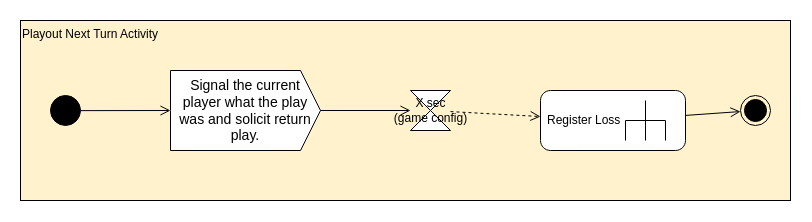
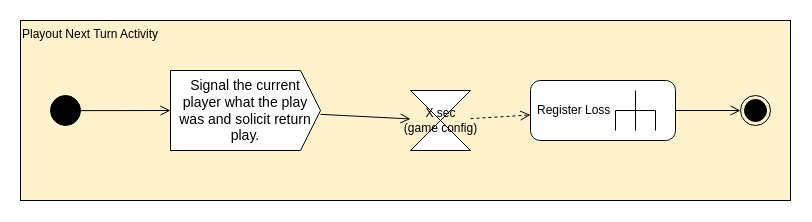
node "X sec (game config)": size 40x40 -> 60x60
node "Register Loss": moved (613, 121) -> (603, 111)
